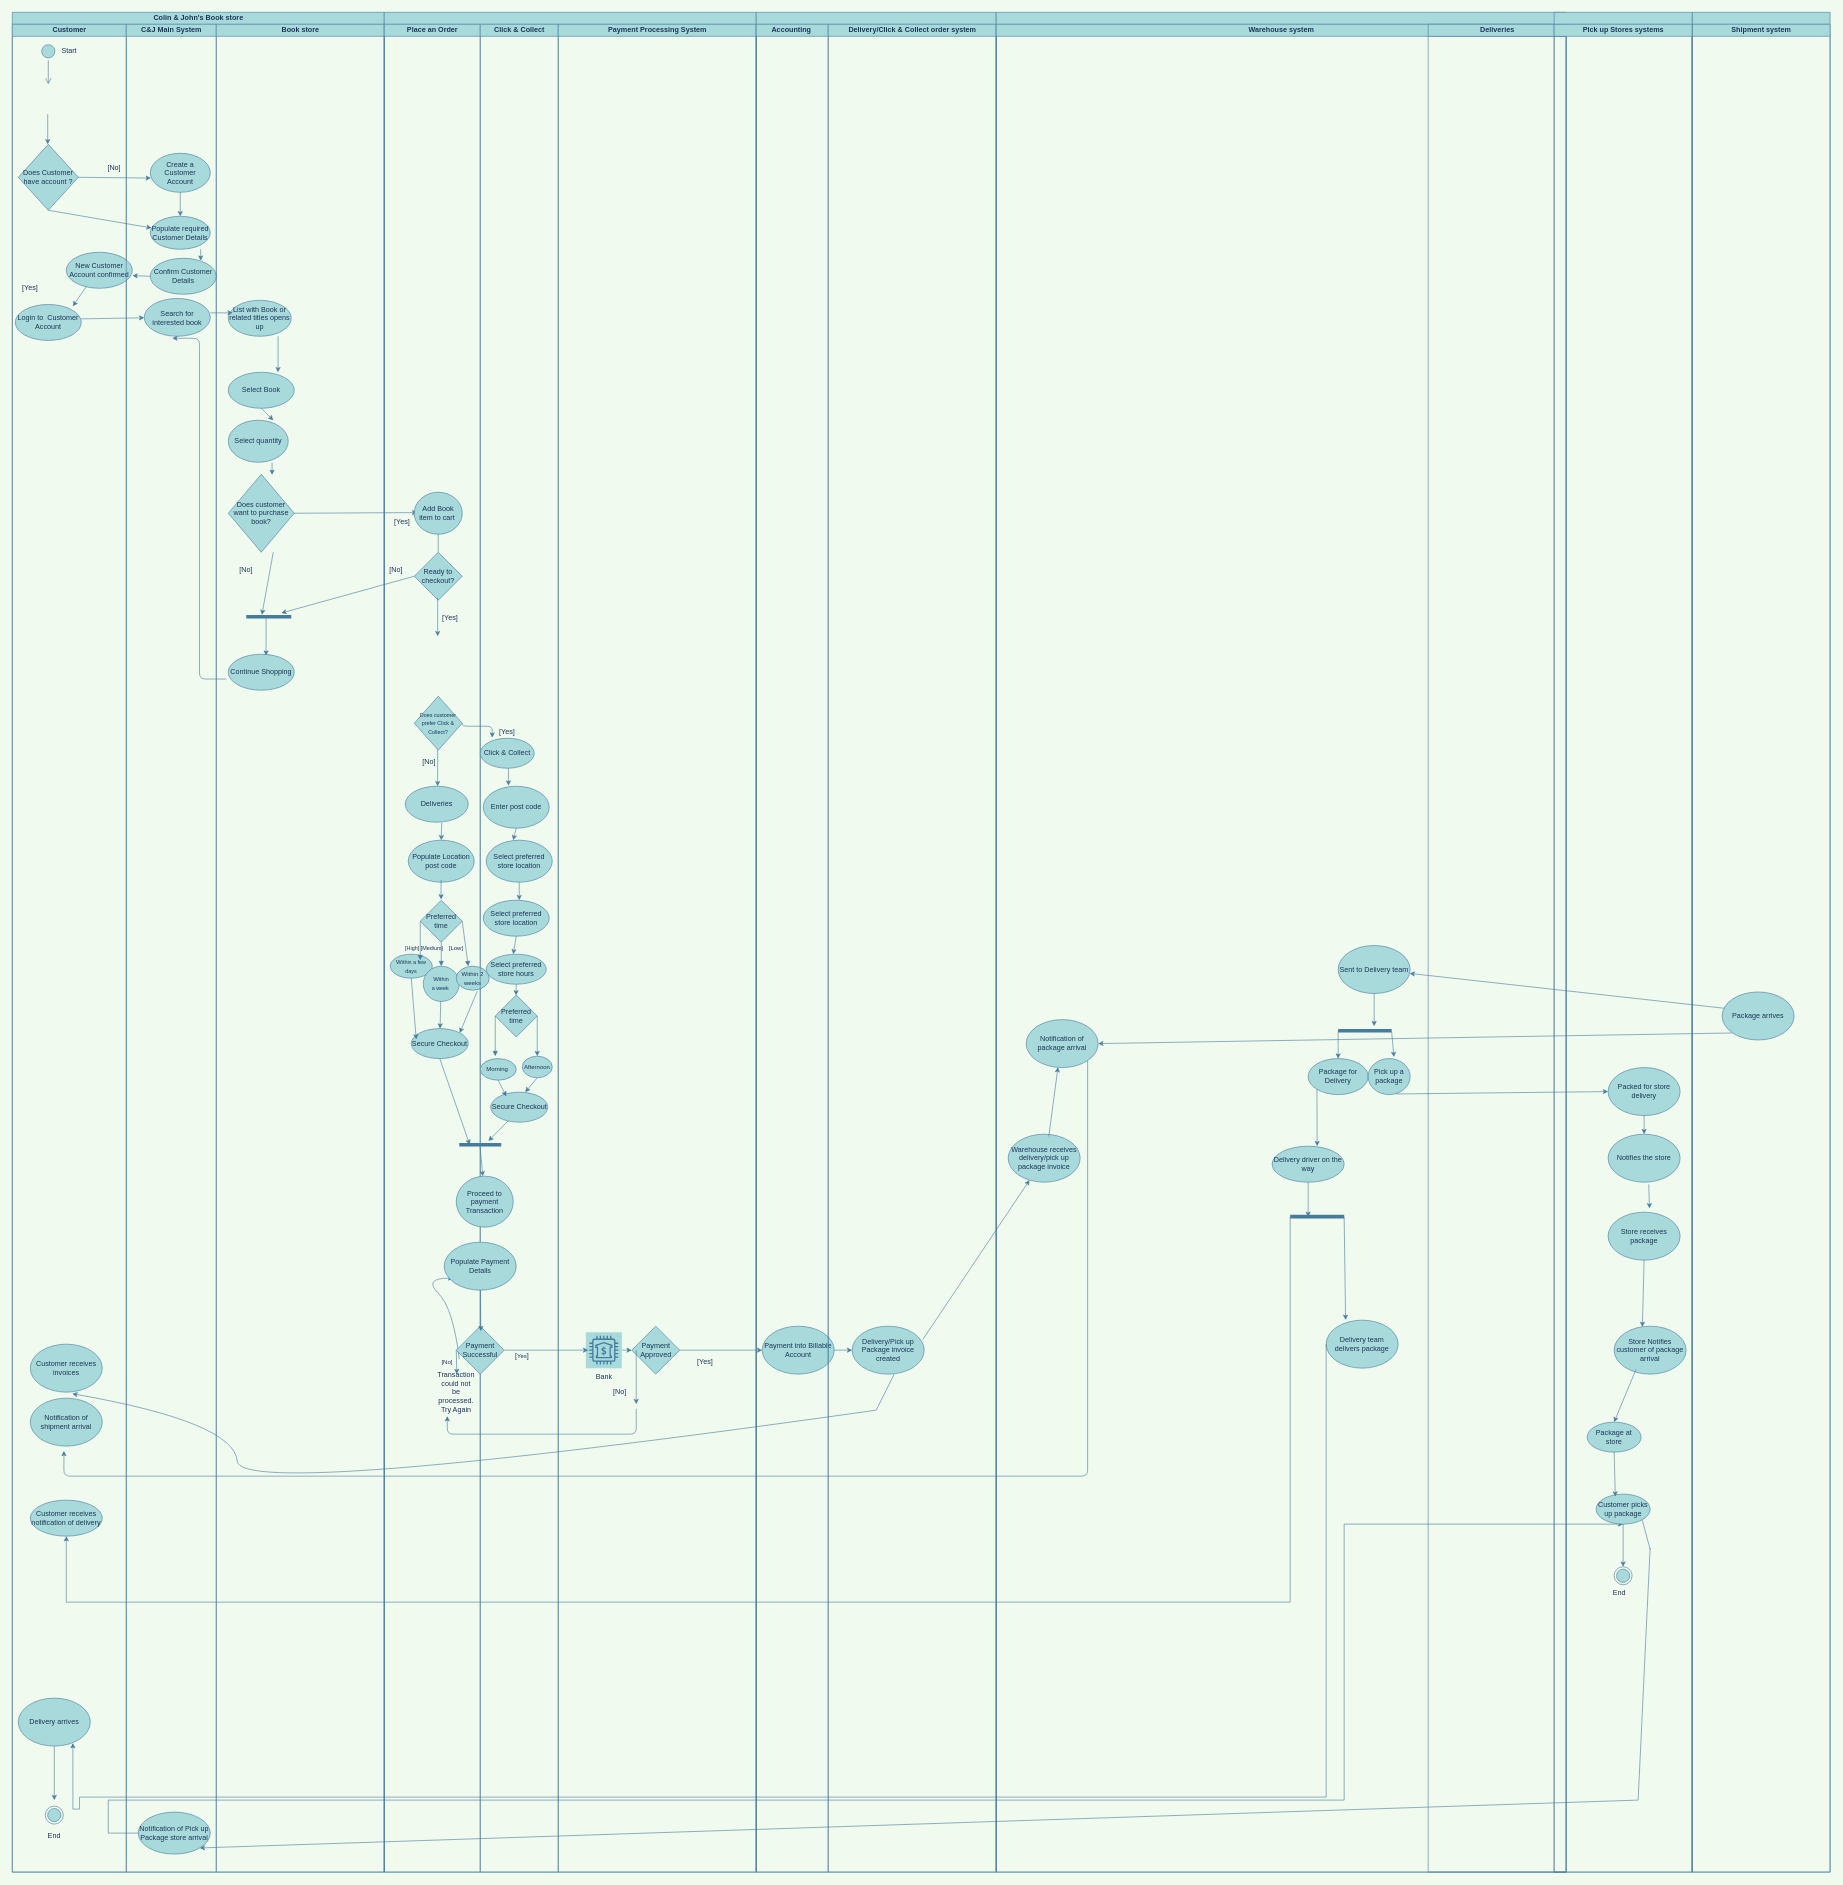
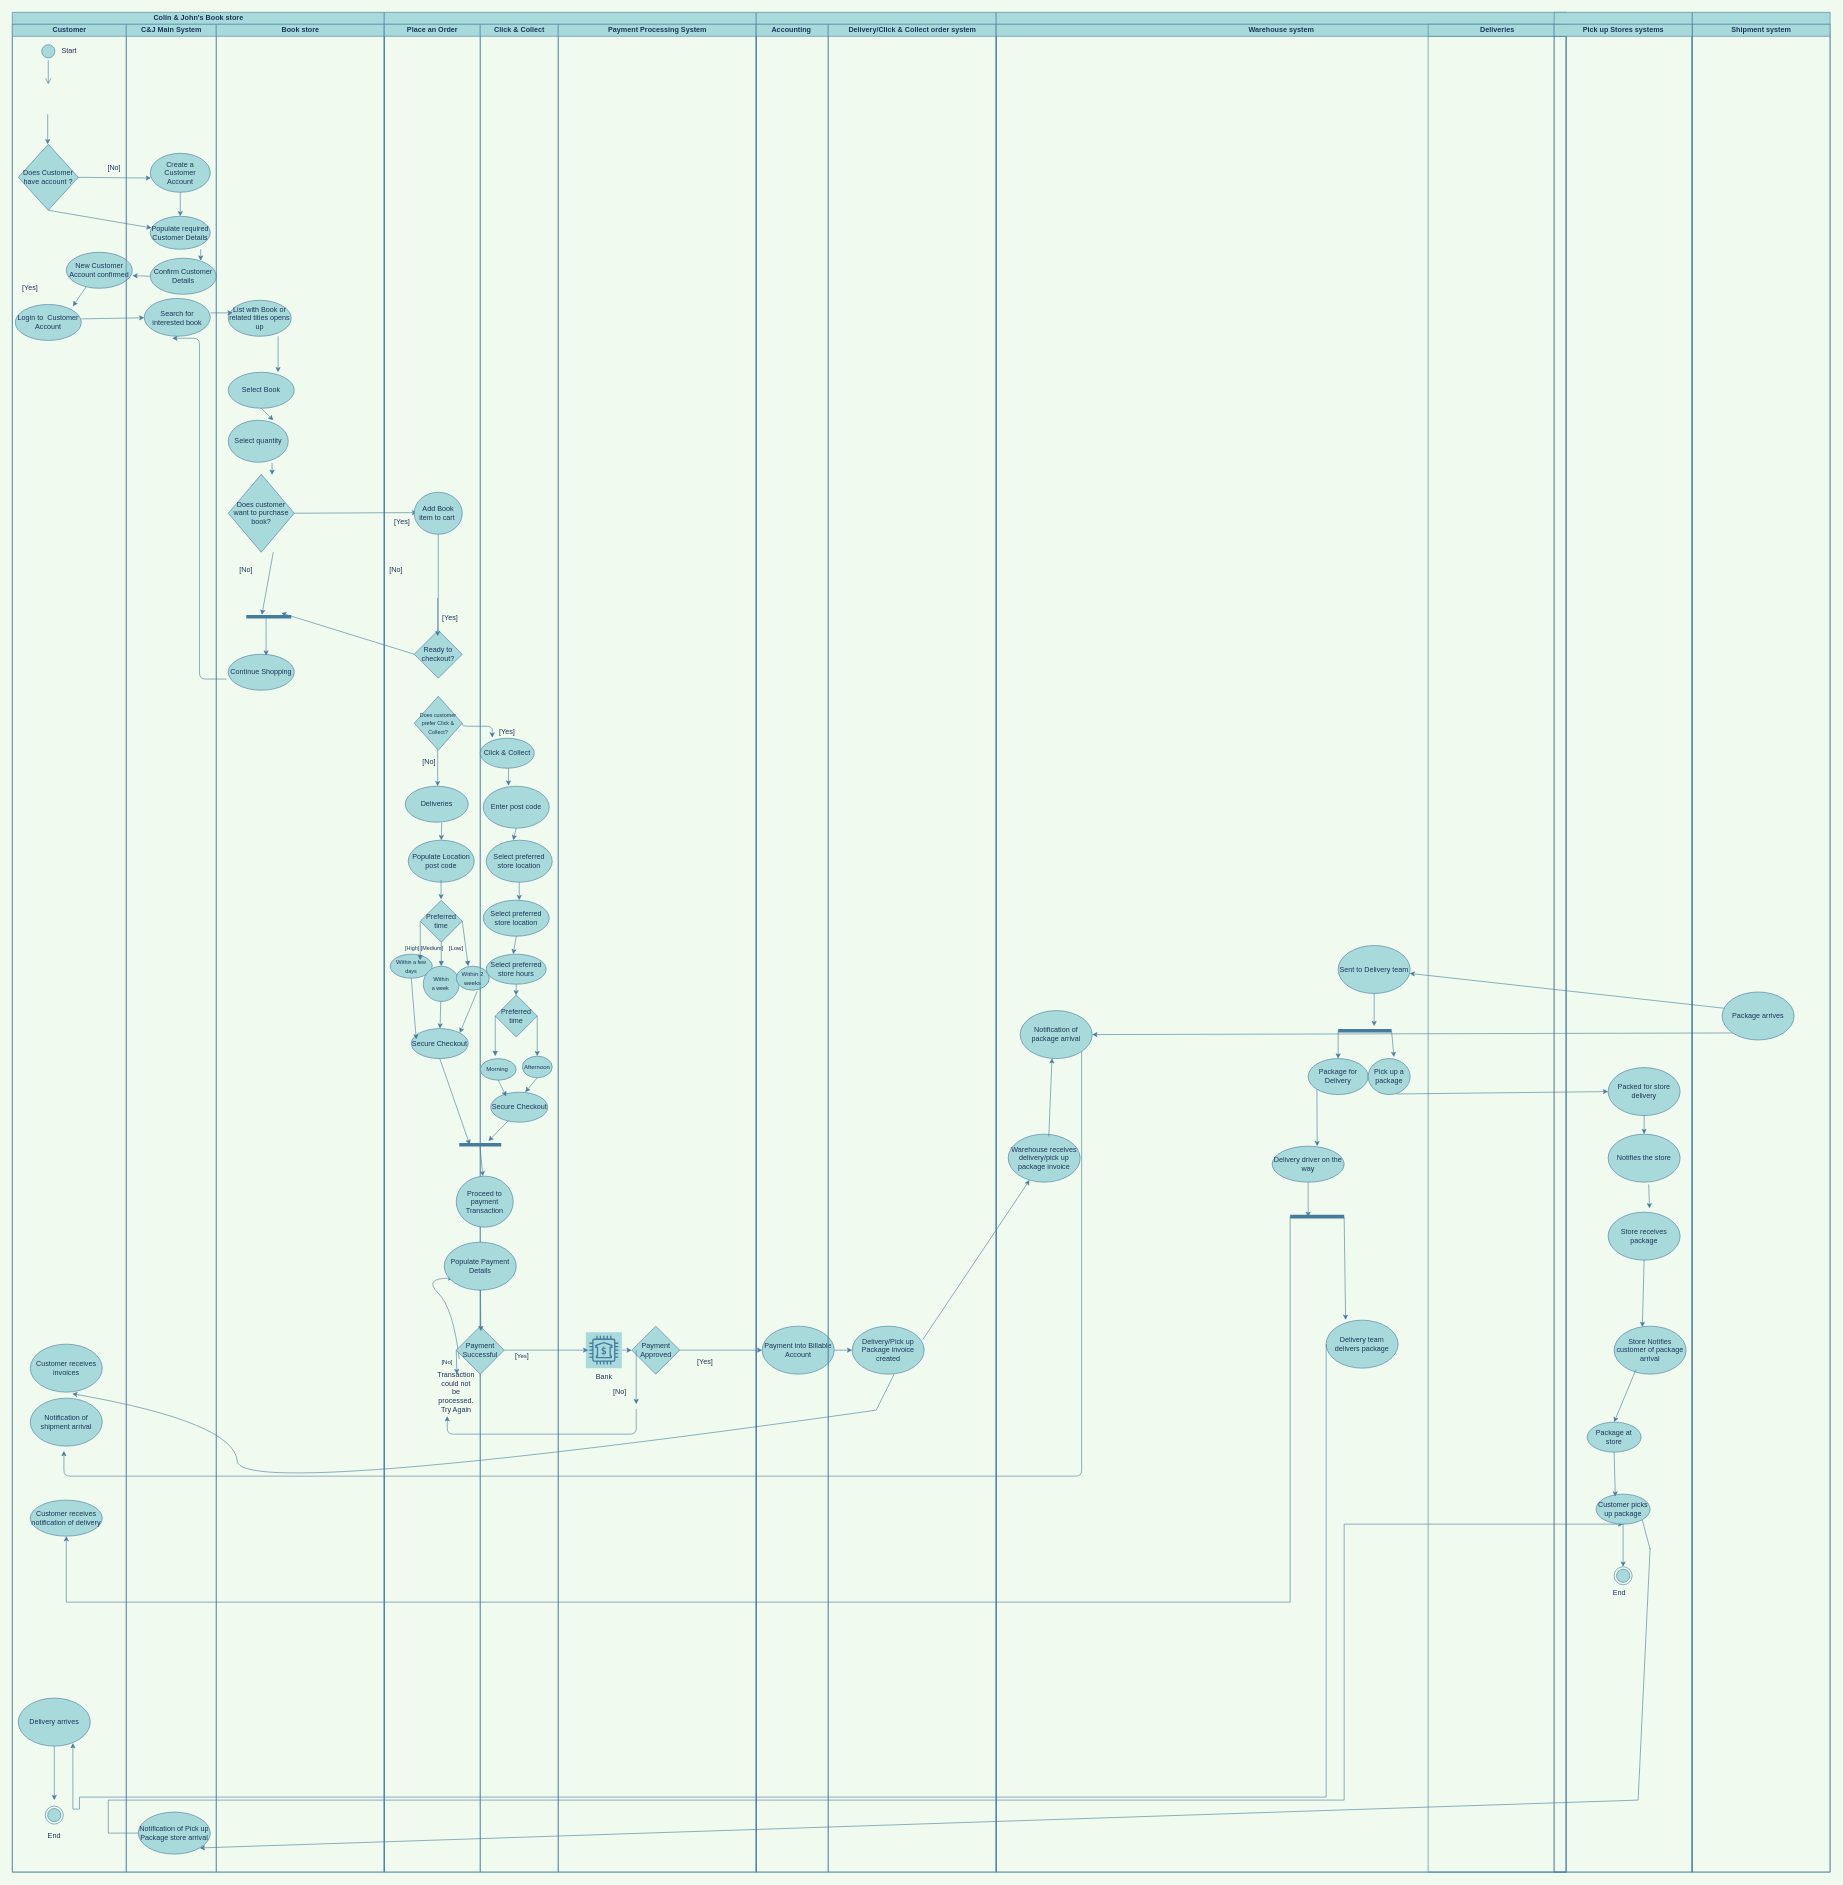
node "Ready to checkout?": moved (438, 576) -> (438, 654)
node "Notification of package arrival": moved (1062, 1044) -> (1056, 1035)
